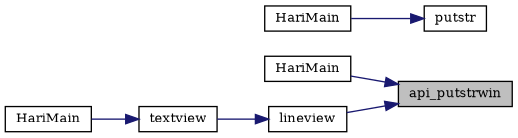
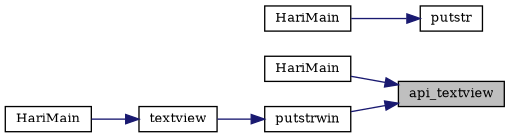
node "api_putstrwin": label "api_putstrwin" -> "api_textview"
node "lineview": label "lineview" -> "putstrwin"
